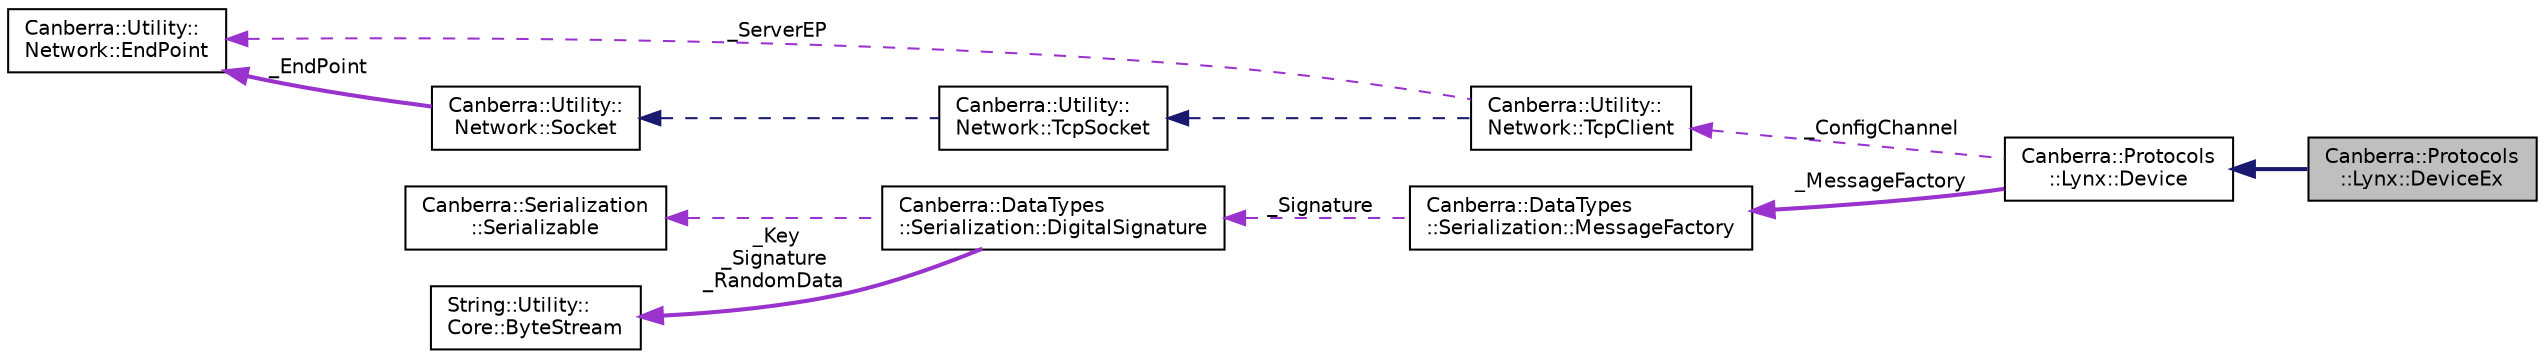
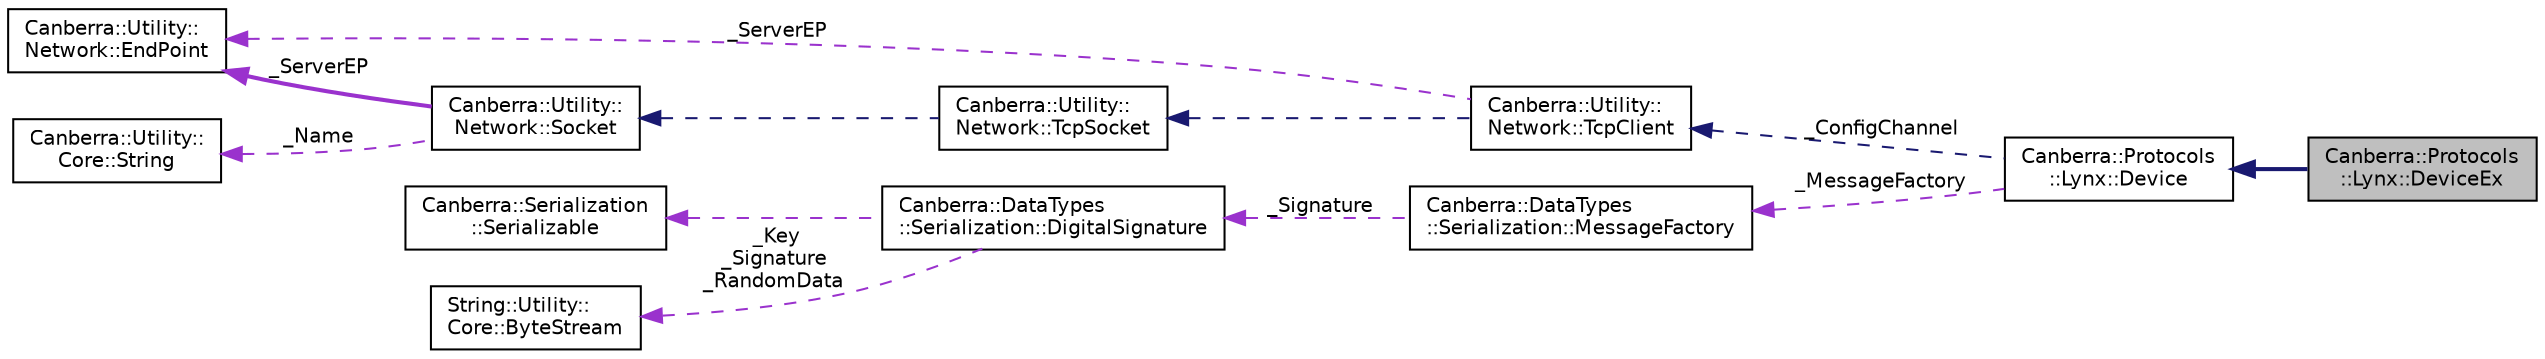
edge "Canberra::Utility:: Network::Socket" -> "Canberra::Utility:: Network::EndPoint": label " _EndPoint" -> " _ServerEP"
edge "Canberra::Protocols ::Lynx::Device" -> "Canberra::Utility:: Network::TcpClient": color darkorchid3 -> midnightblue
node "Canberra::Utility:: Core::String": added
edge "Canberra::Protocols ::Lynx::Device" -> "Canberra::DataTypes ::Serialization::MessageFactory": style bold -> dashed
edge "Canberra::DataTypes ::Serialization::DigitalSignature" -> "String::Utility:: Core::ByteStream": style bold -> dashed
